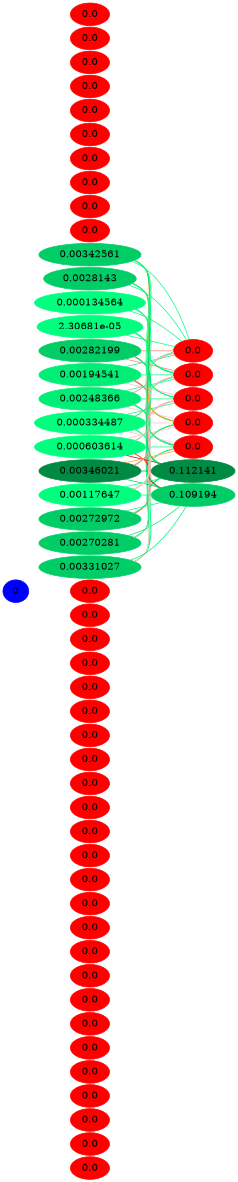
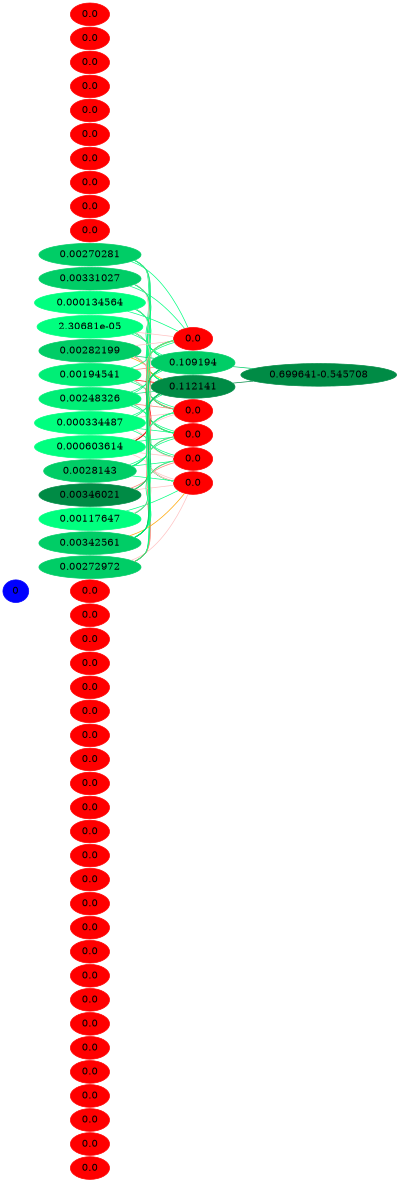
node "0.699641-0.545708": added
node "0.00248366": label "0.00248366" -> "0.00248326"
edge "0.00282199" -- "0.112141": color springgreen3 -> orange
edge "0.109194" -- "0.0028143": added
edge "0.109194" -- "0.00342561": added
